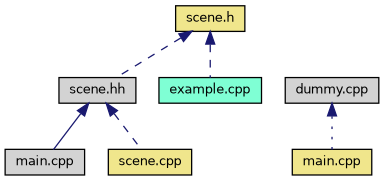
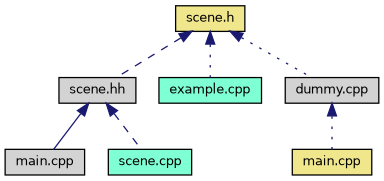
edge "dummy.cpp" -> "scene.h": added
edge "example.cpp" -> "scene.h": style dashed -> dotted
node "scene.cpp": fillcolor khaki -> aquamarine
